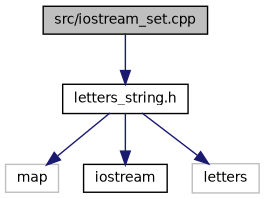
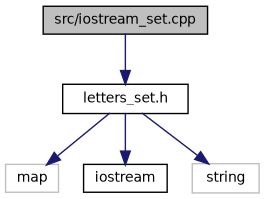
node "letters_string.h": label "letters_string.h" -> "letters_set.h"
node "letters": label "letters" -> "string"
